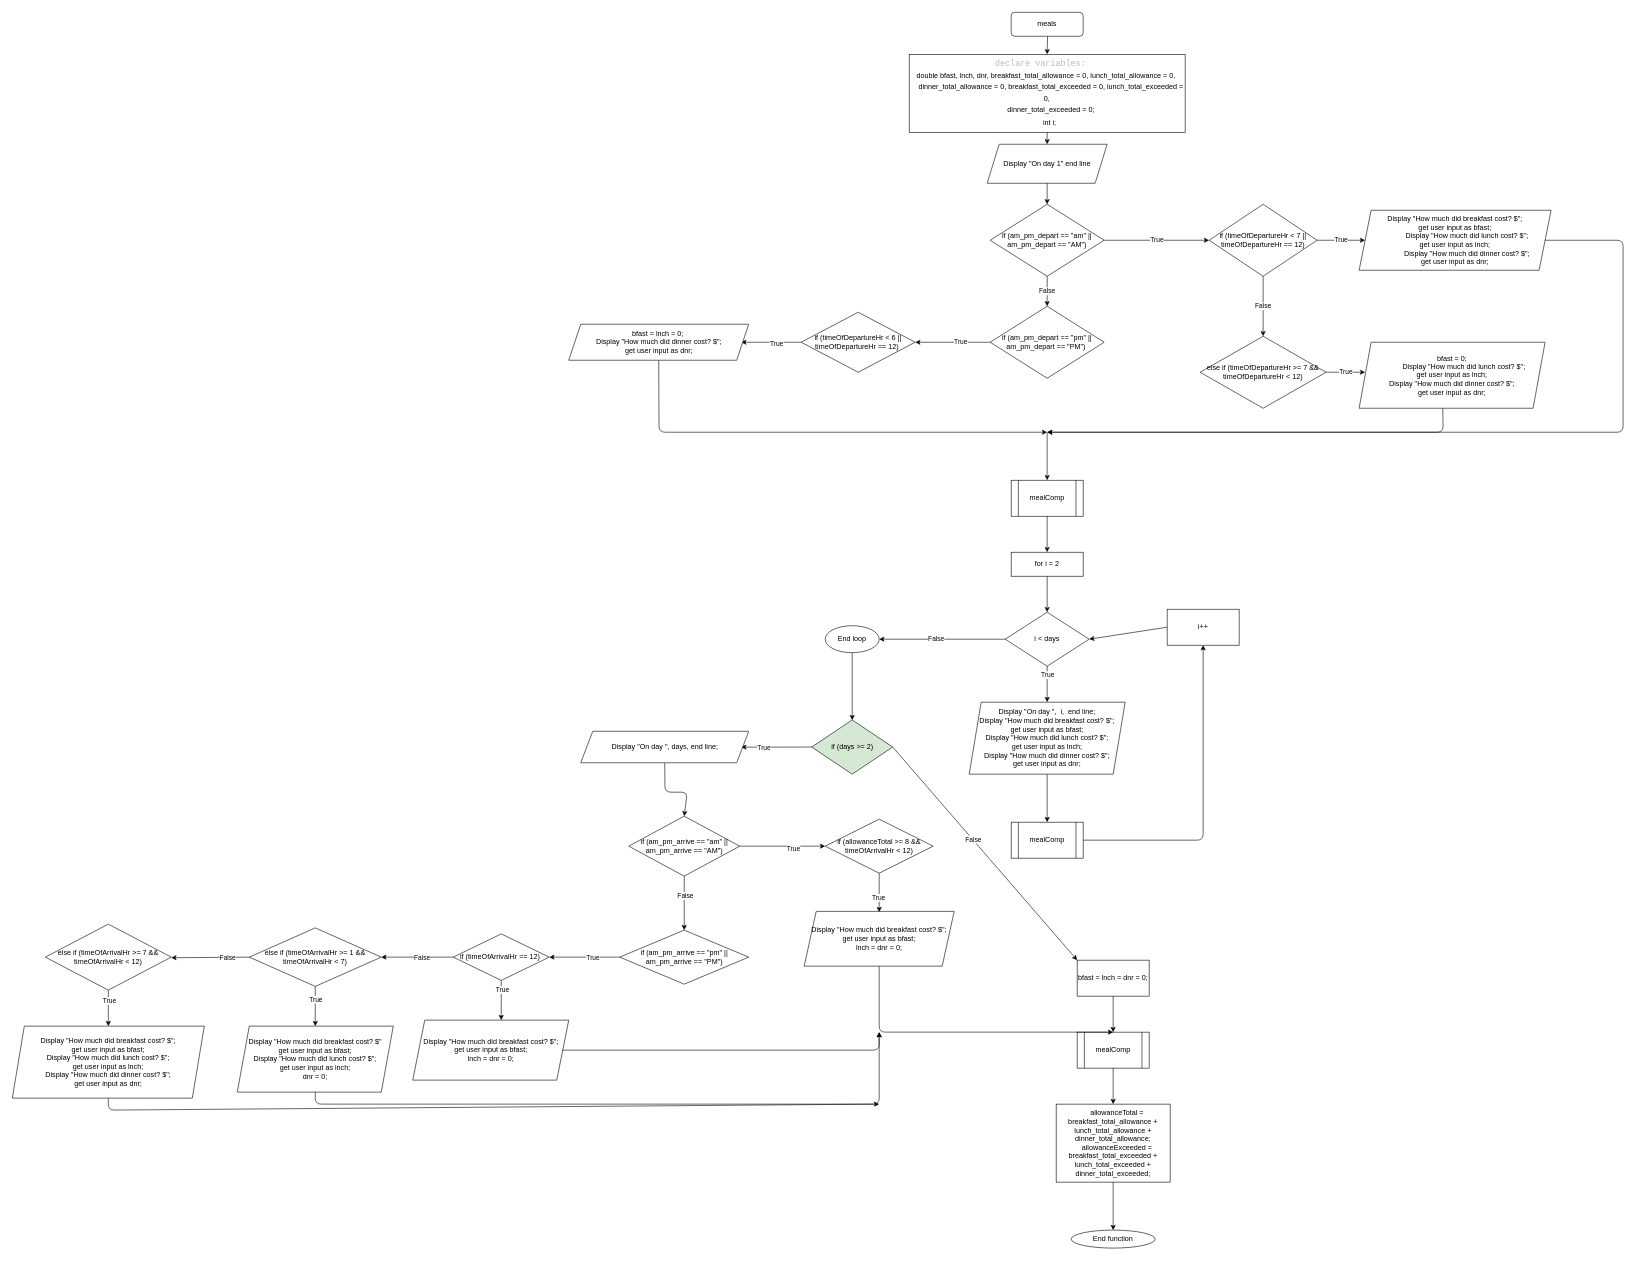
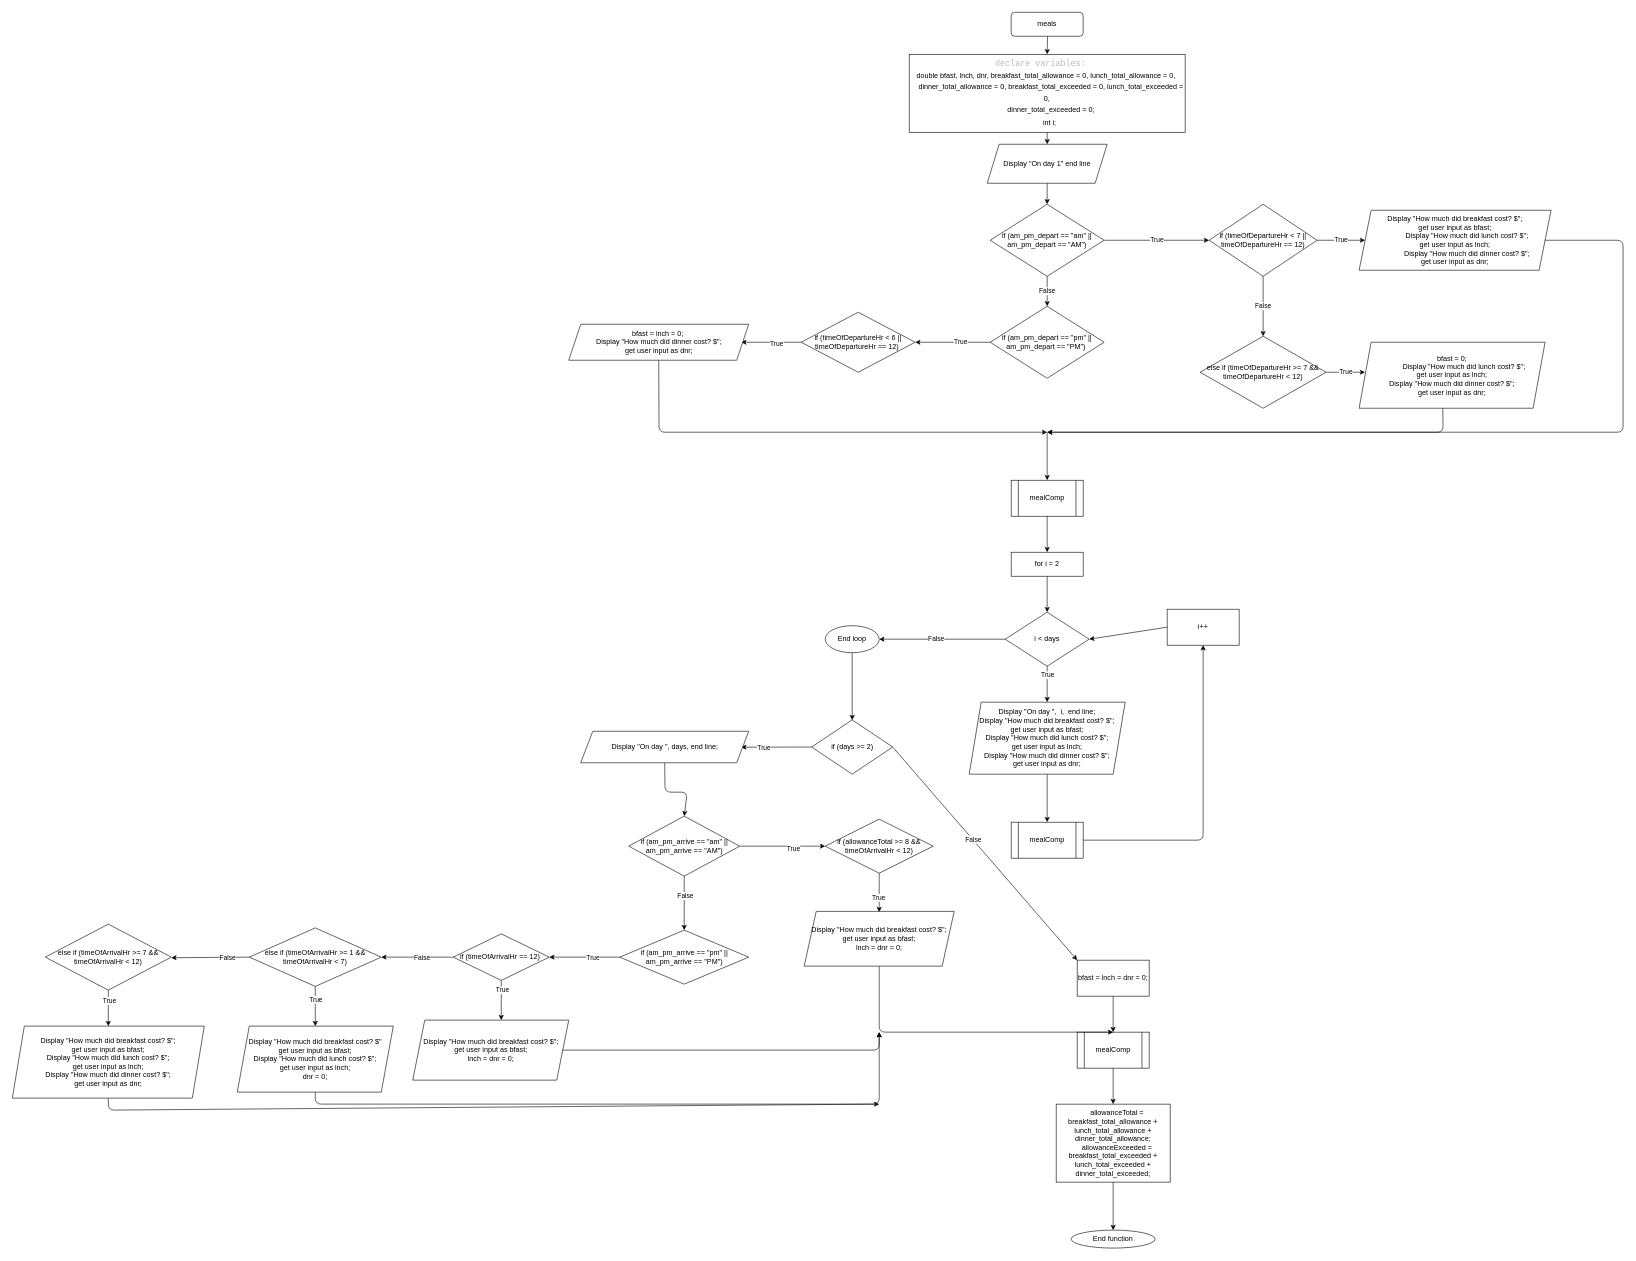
node "if (days >= 2)": fillcolor #d5e8d4 -> #ffffff
